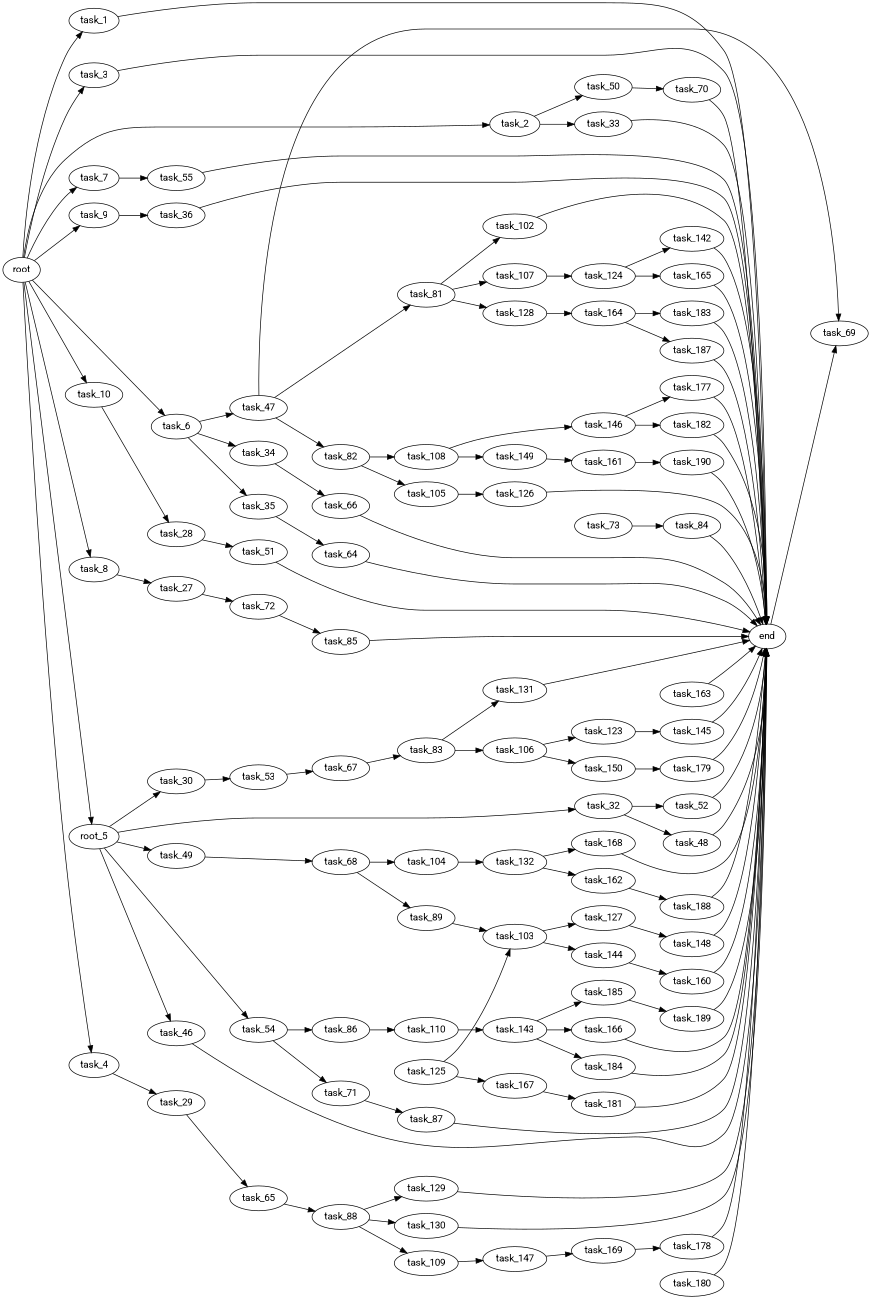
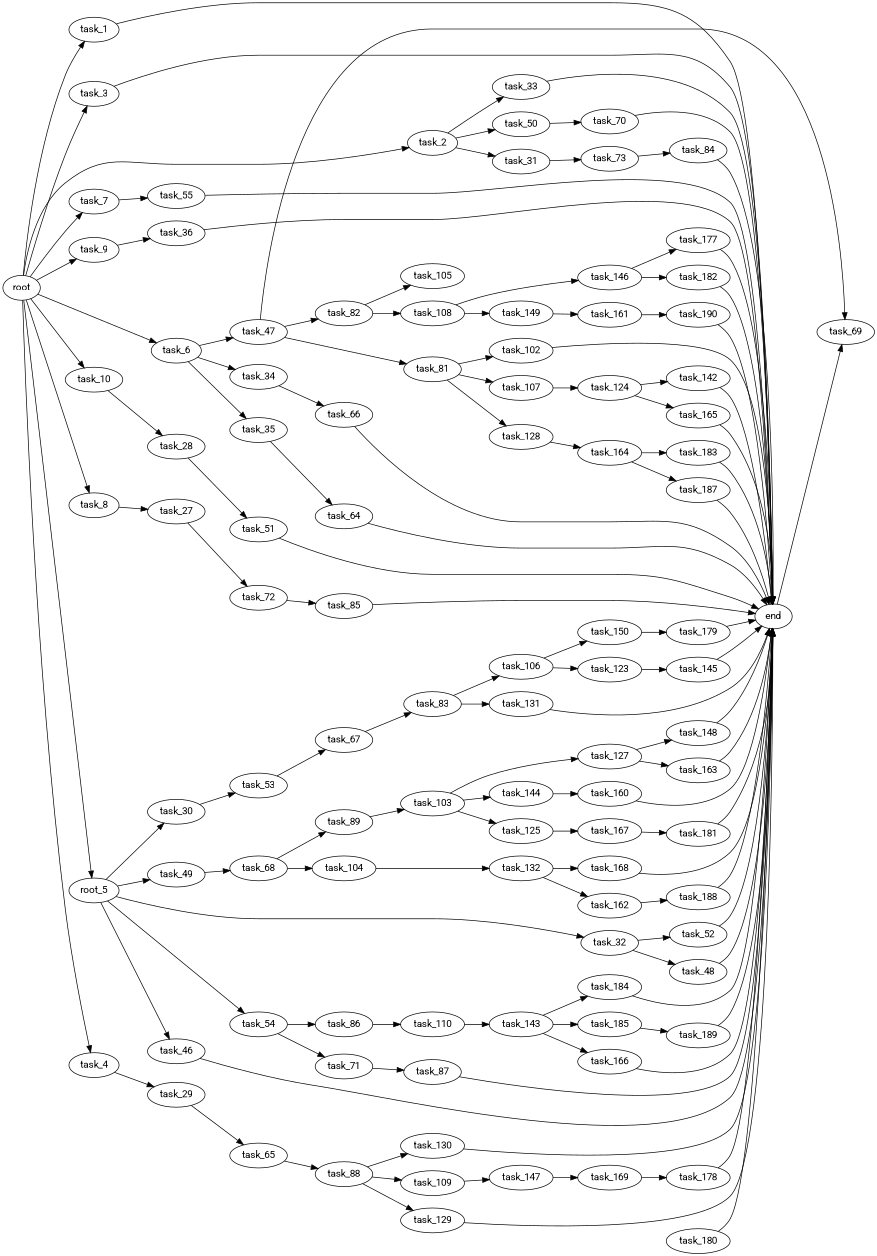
node "task_31": added
node "task_126": removed
edge "task_127" -> "task_163": added
edge "task_125" -> "task_103": reversed
